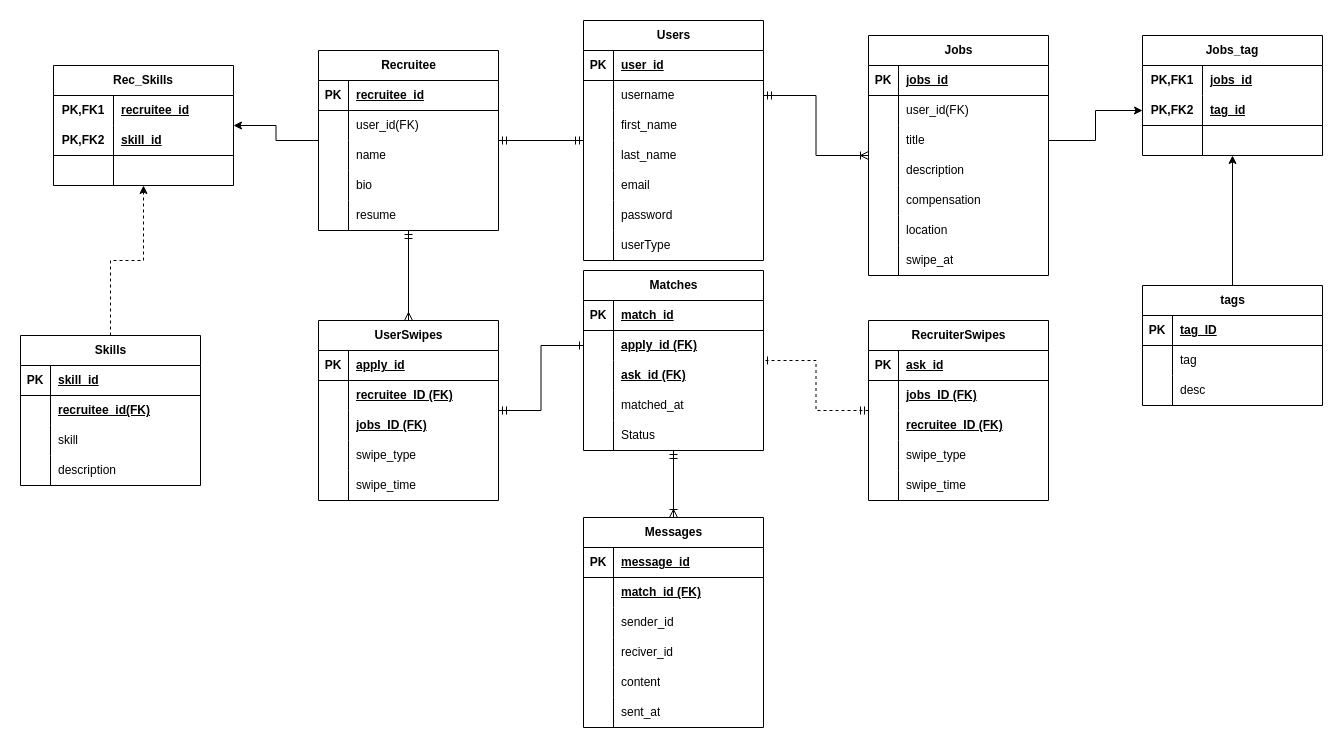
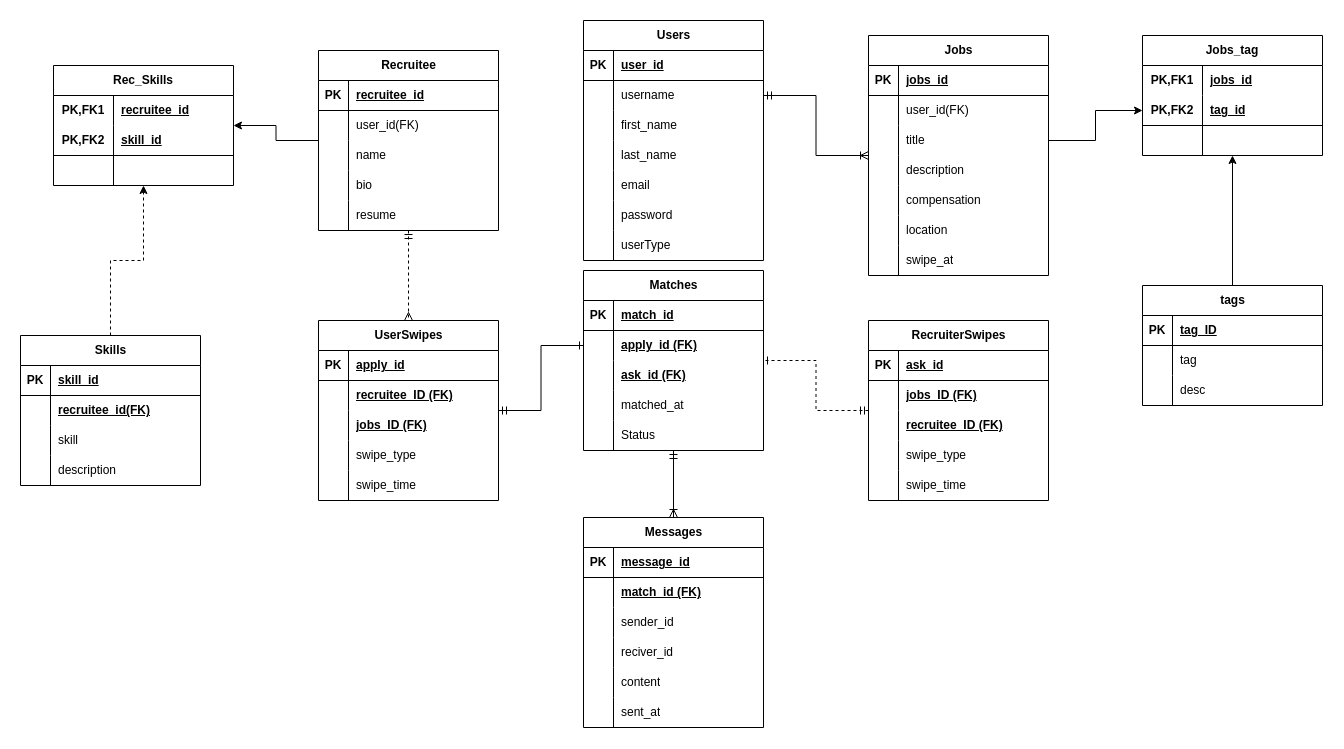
edge "Recruitee" -- "Users": removed
edge "Recruitee" -- "UserSwipes": style solid -> dashed
